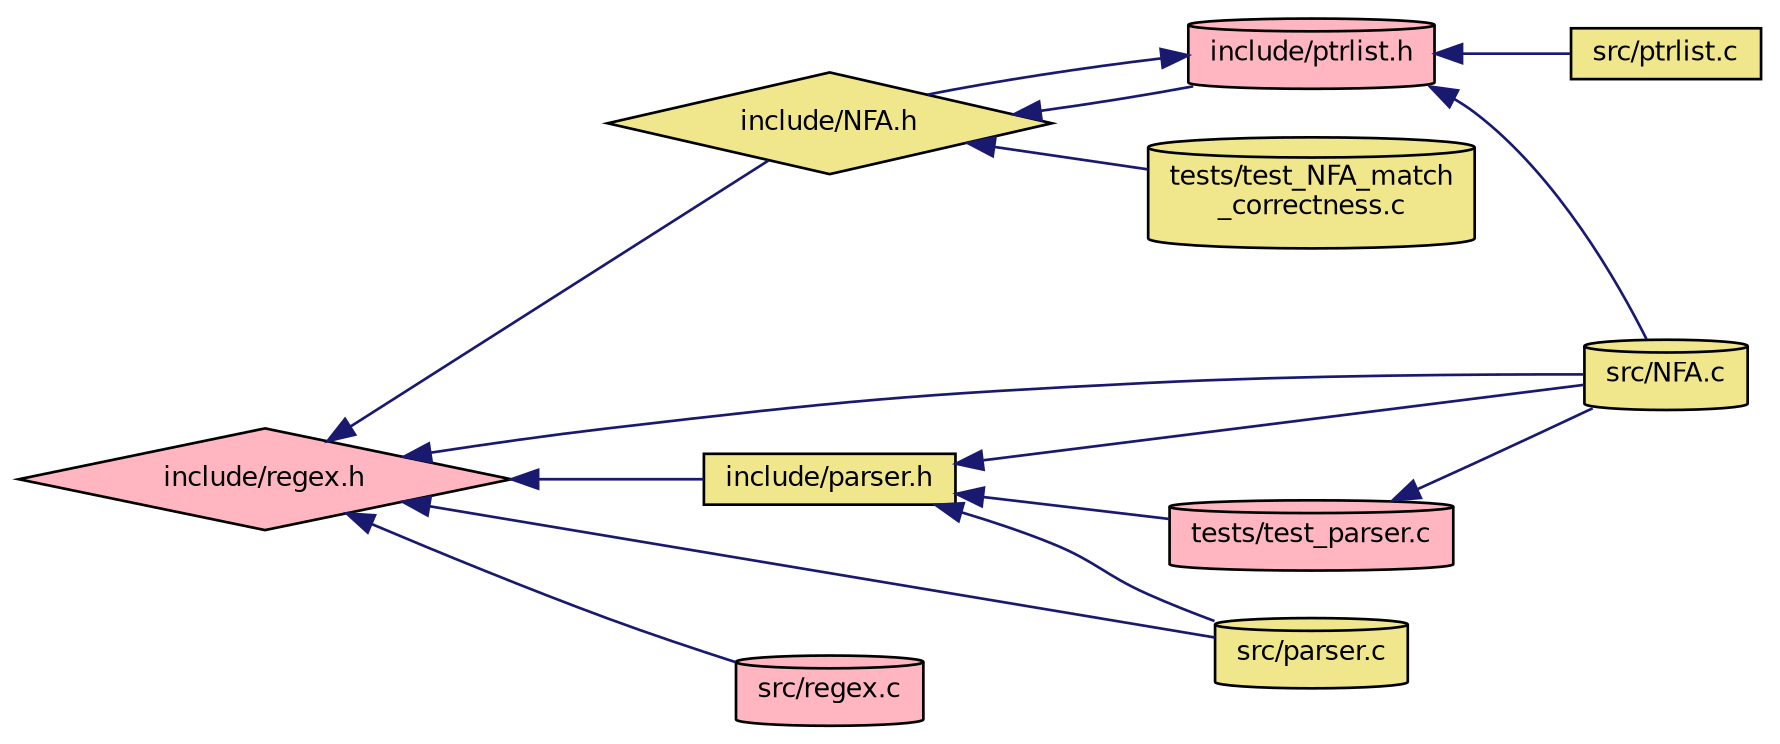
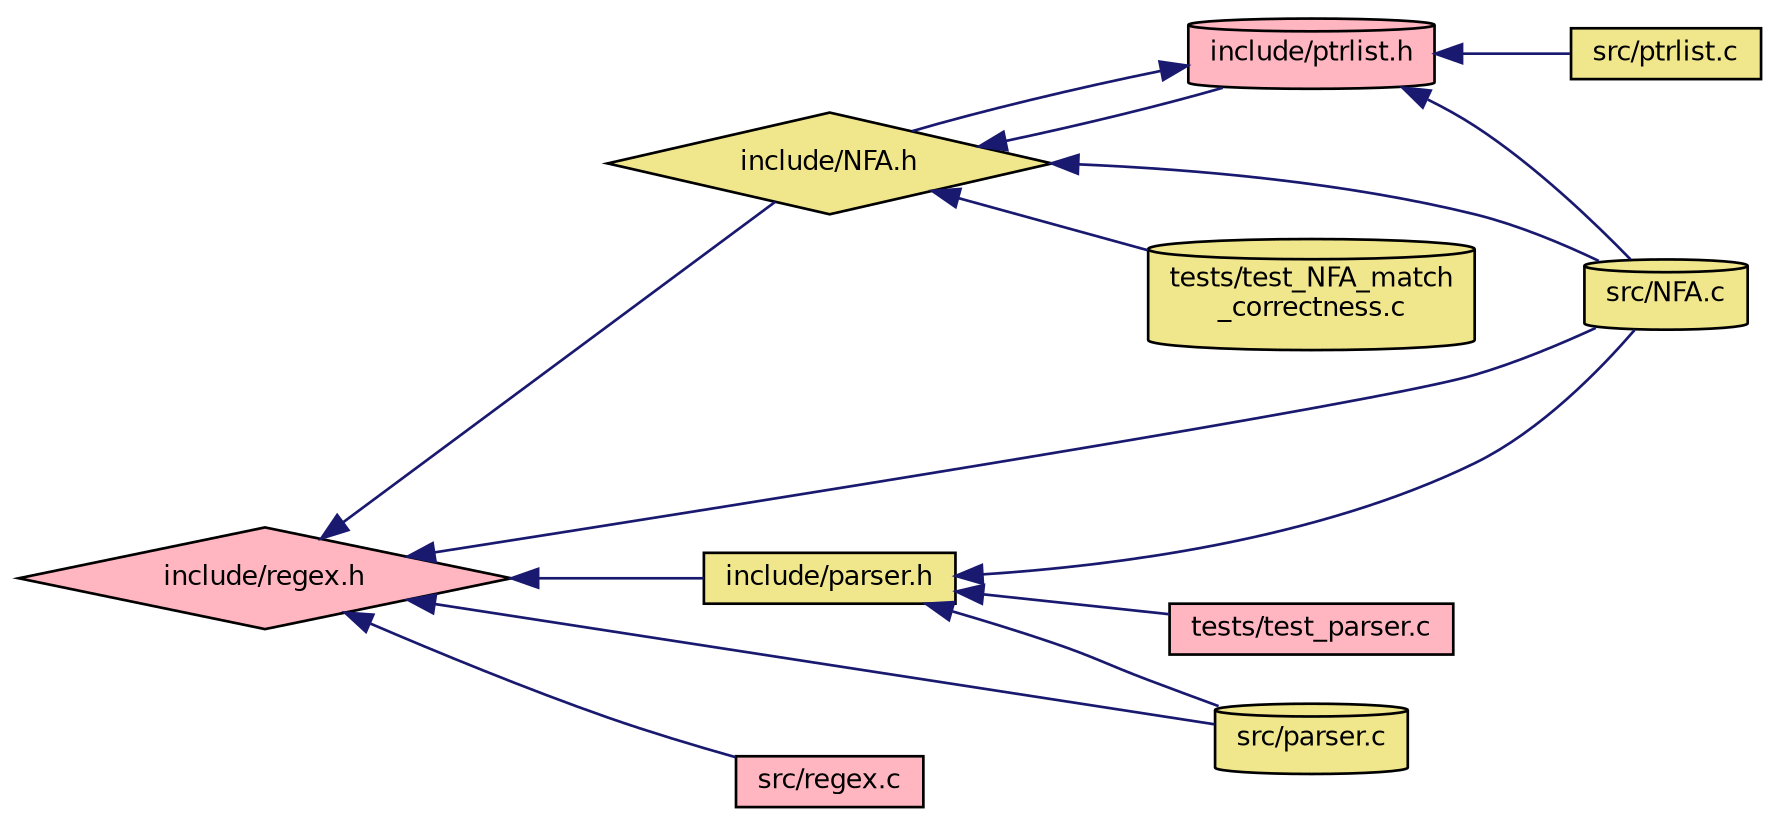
edge "src/NFA.c" -> "tests/test_parser.c": now "src/NFA.c" -> "include/NFA.h"
node "tests/test_parser.c": shape cylinder -> box
node "src/regex.c": shape cylinder -> box
